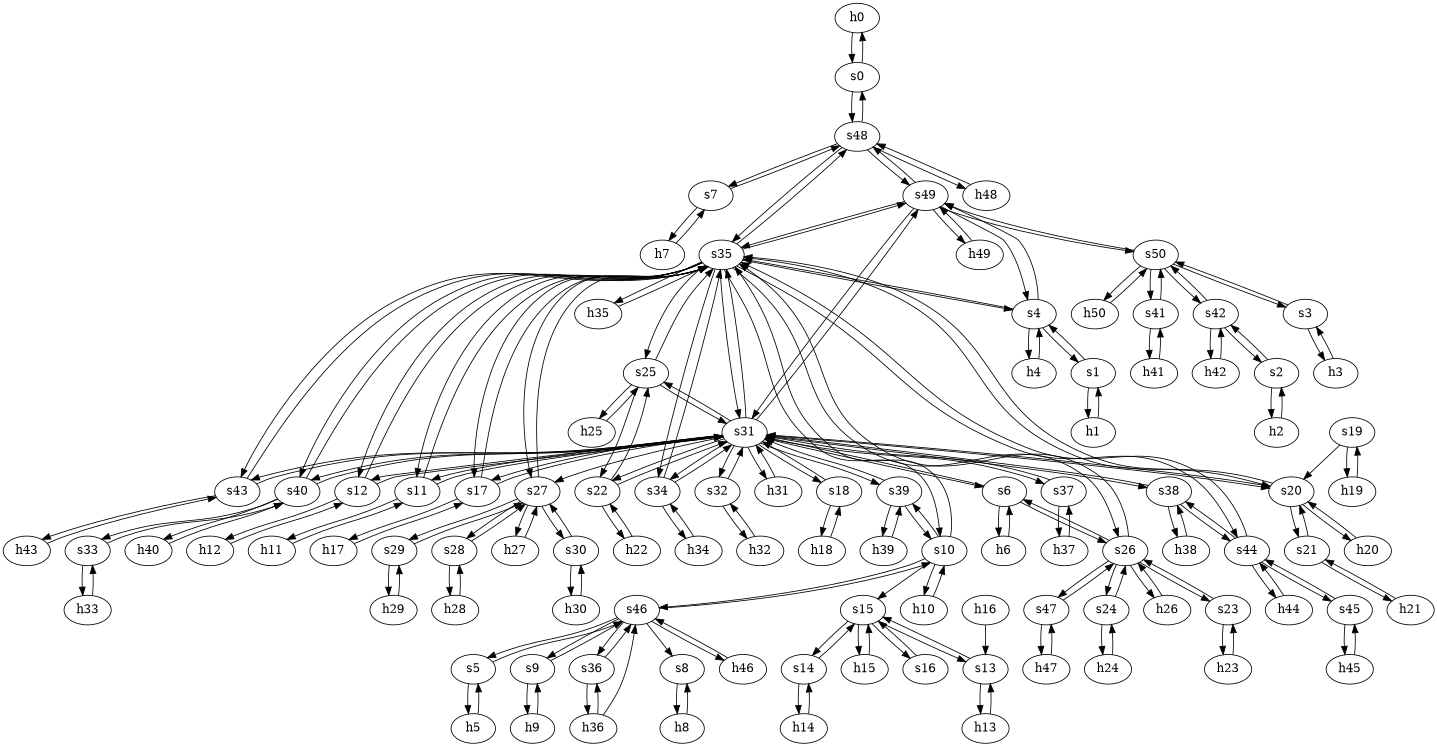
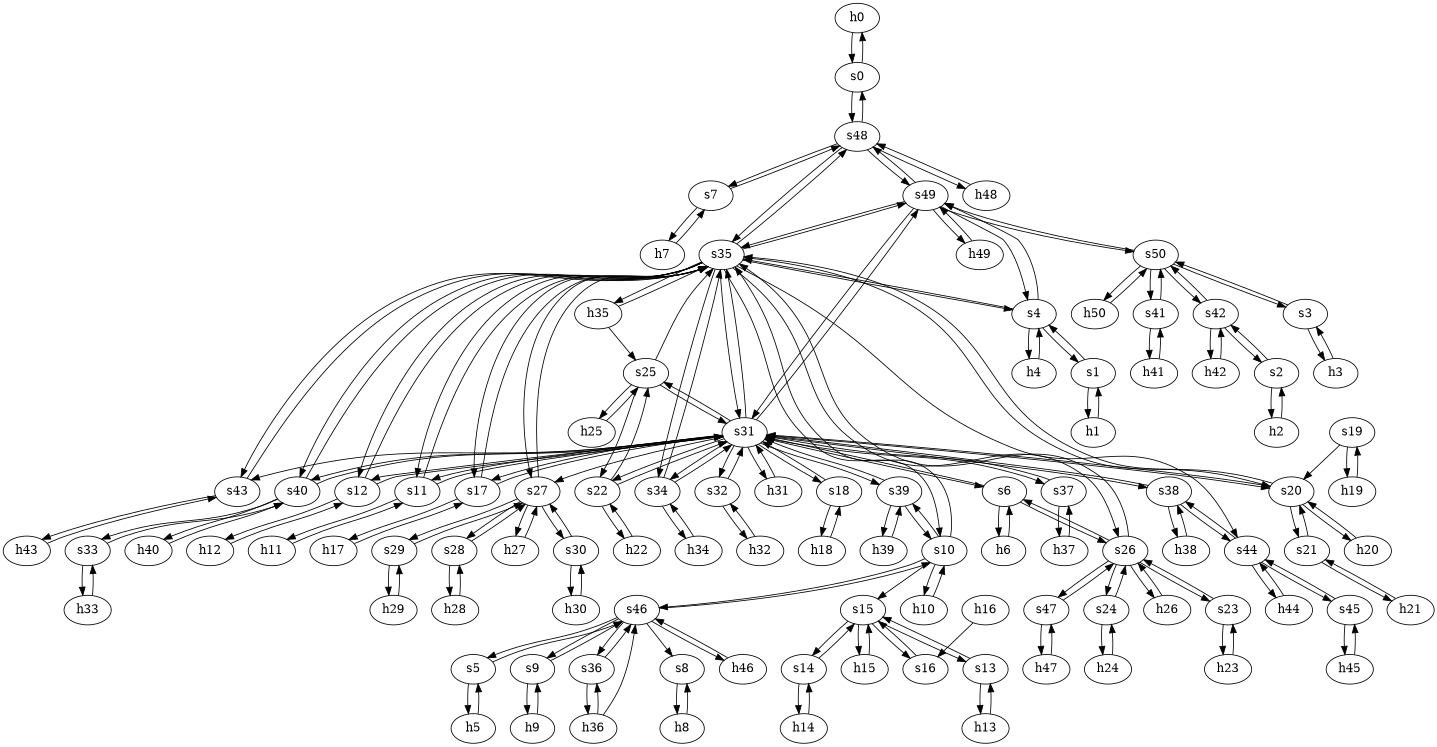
edge "s35" -> "s25": now "h35" -> "s25"
edge "s44" -> "s35": removed
edge "s43" -> "s31": removed
edge "h16" -> "s13": now "h16" -> "s16"
